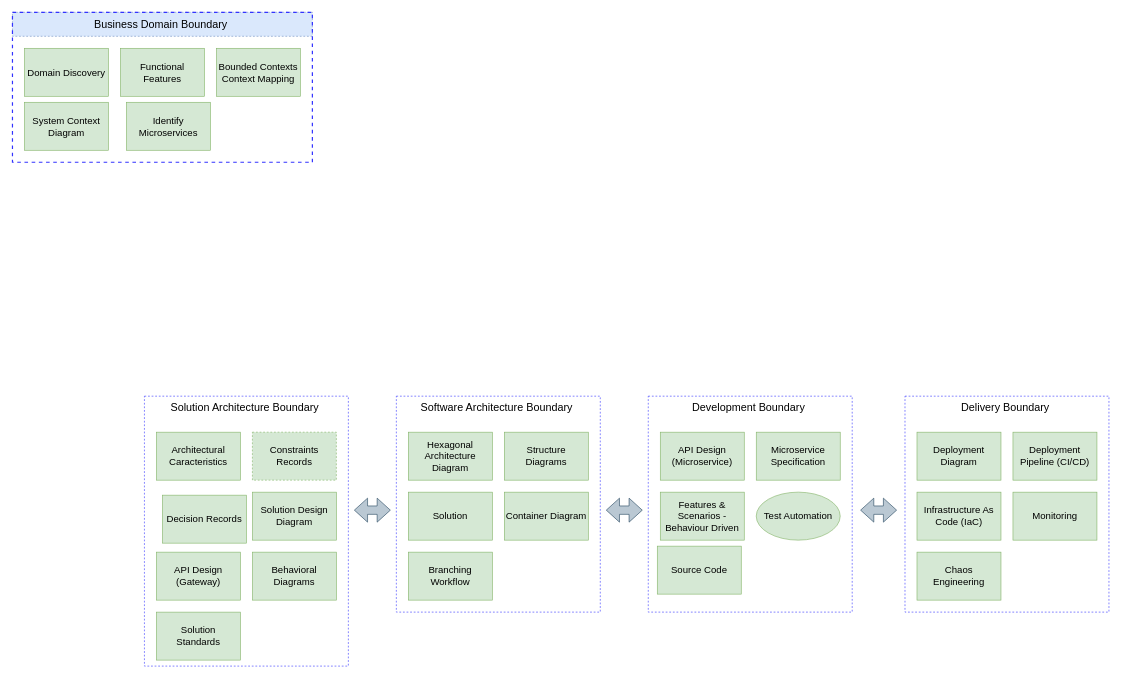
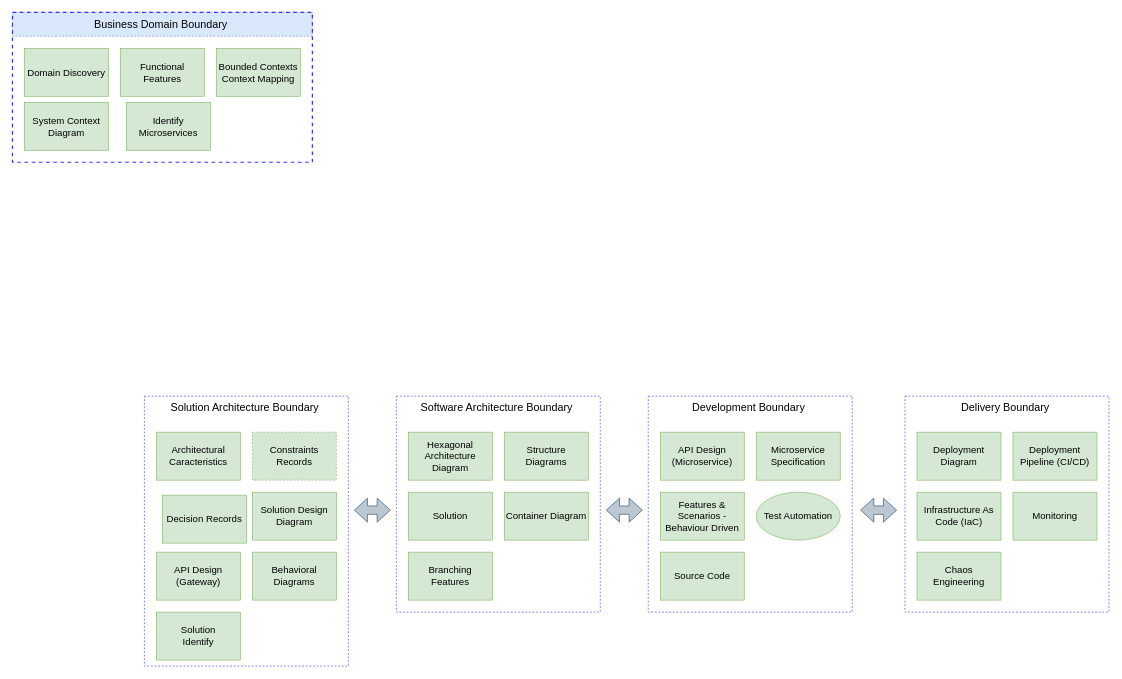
node "Source Code": moved (699, 570) -> (702, 576)
node "Branching Workflow": label "Branching Workflow" -> "Branching Features"
node "Solution Standards": label "Solution Standards" -> "Solution Identify"
